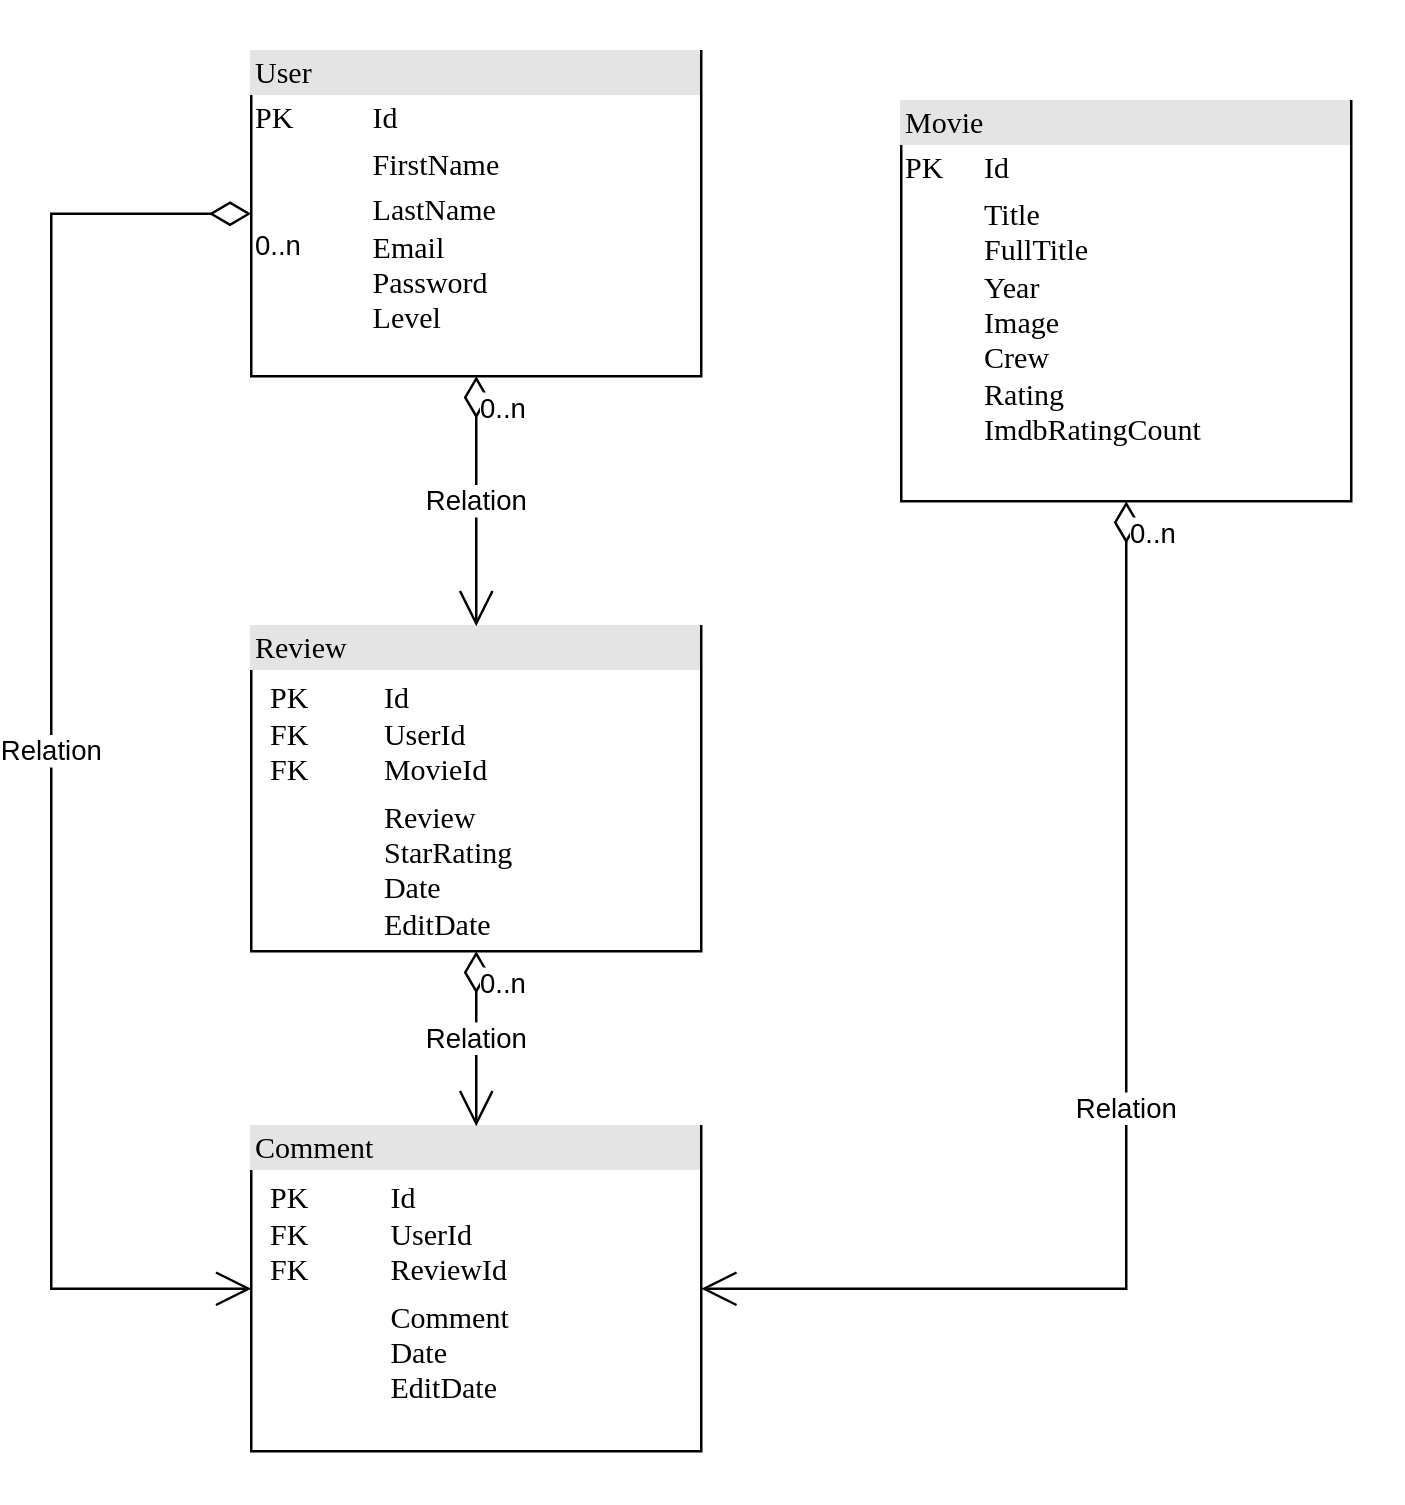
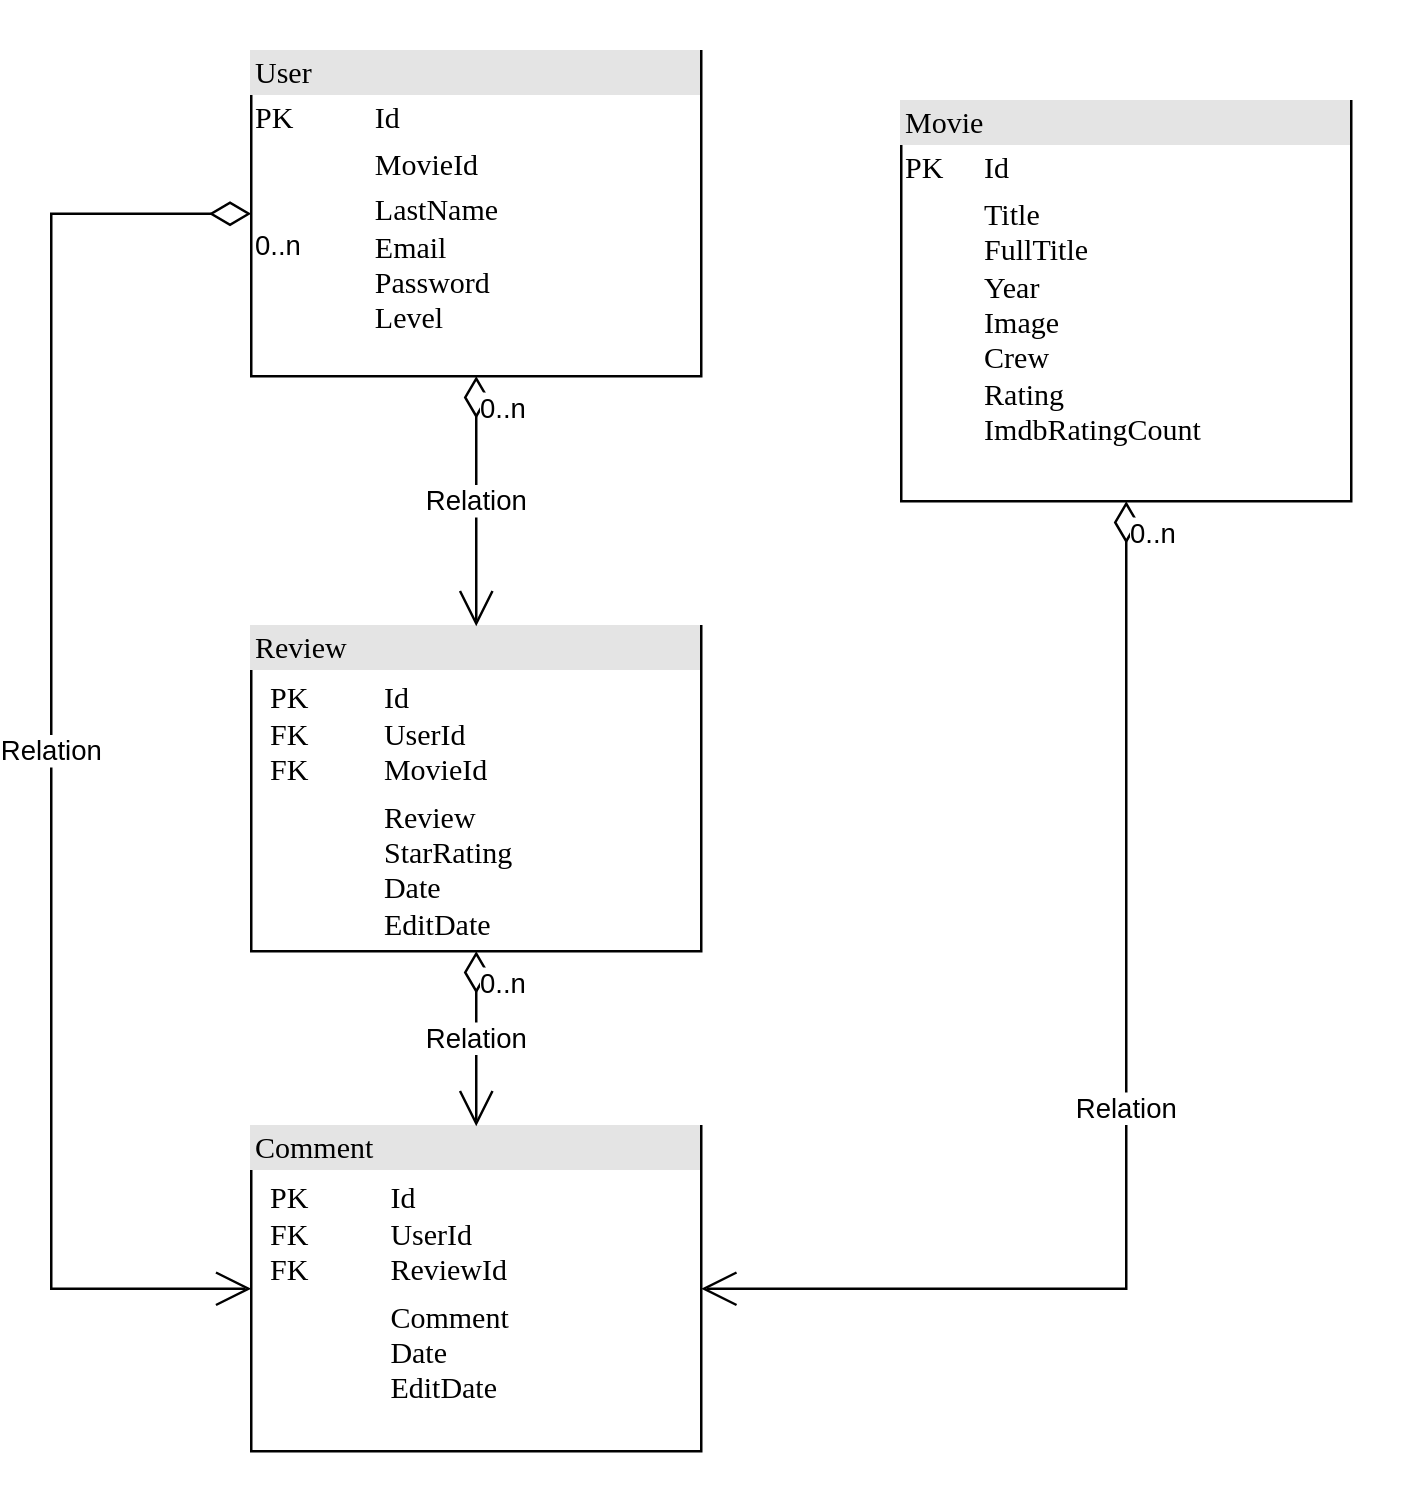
node "User PK Id FirstName LastName Email Password Level": label "User PK Id FirstName LastName Email Password Level" -> "User PK Id MovieId LastName Email Password Level"
